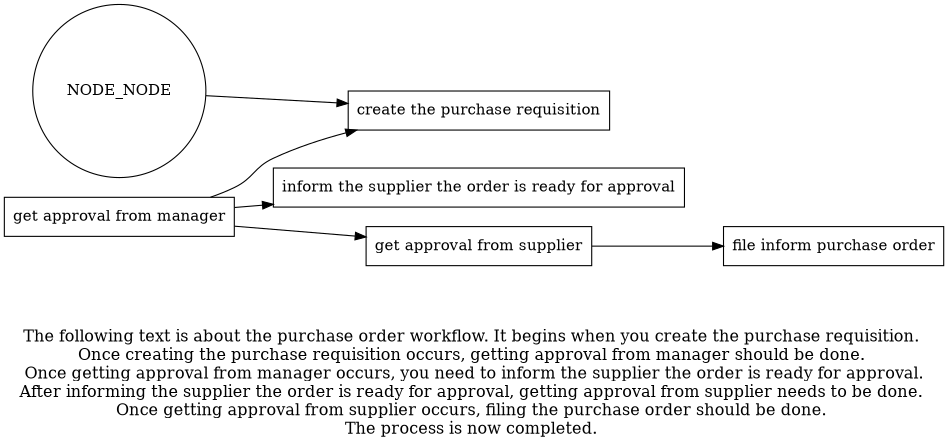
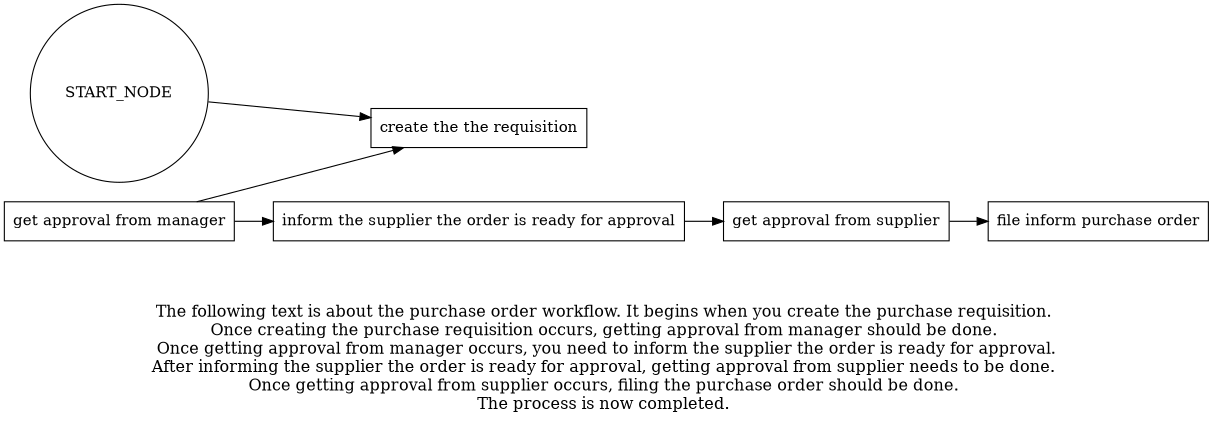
node "NODE_NODE": label "NODE_NODE" -> "START_NODE"
node "create the purchase requisition": label "create the purchase requisition" -> "create the the requisition"
edge "get approval from manager" -> "get approval from supplier": now "inform the supplier the order is ready for approval" -> "get approval from supplier"
